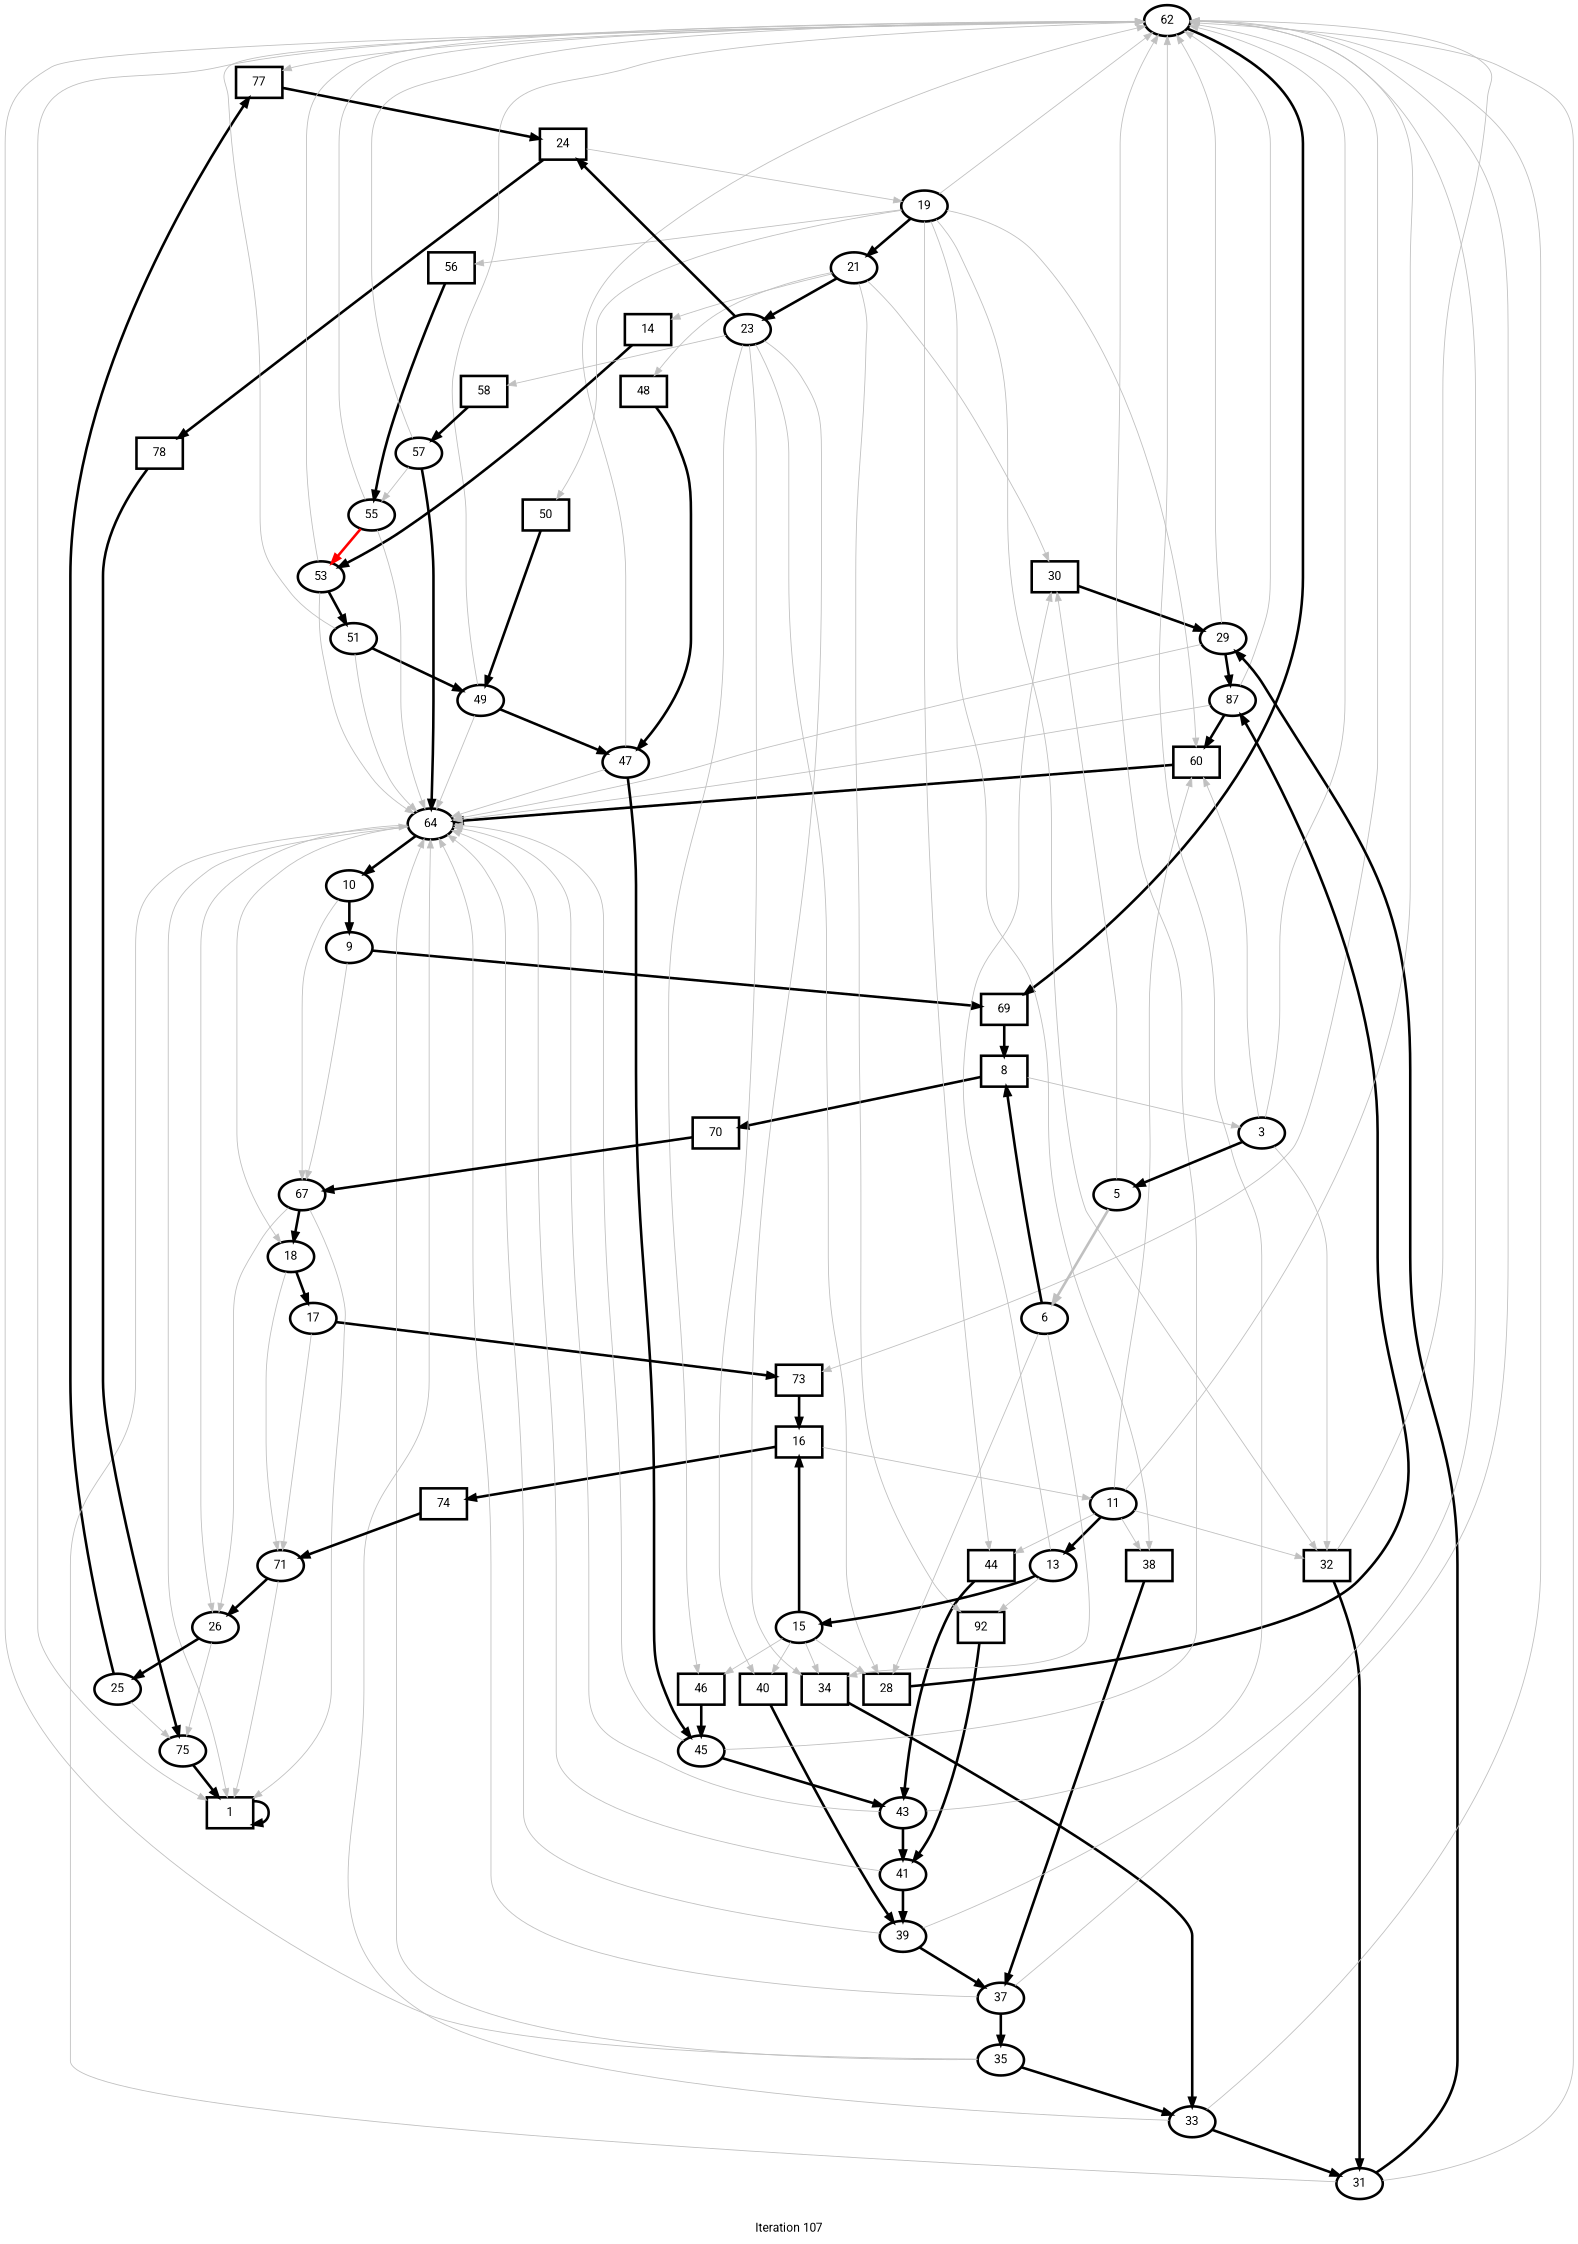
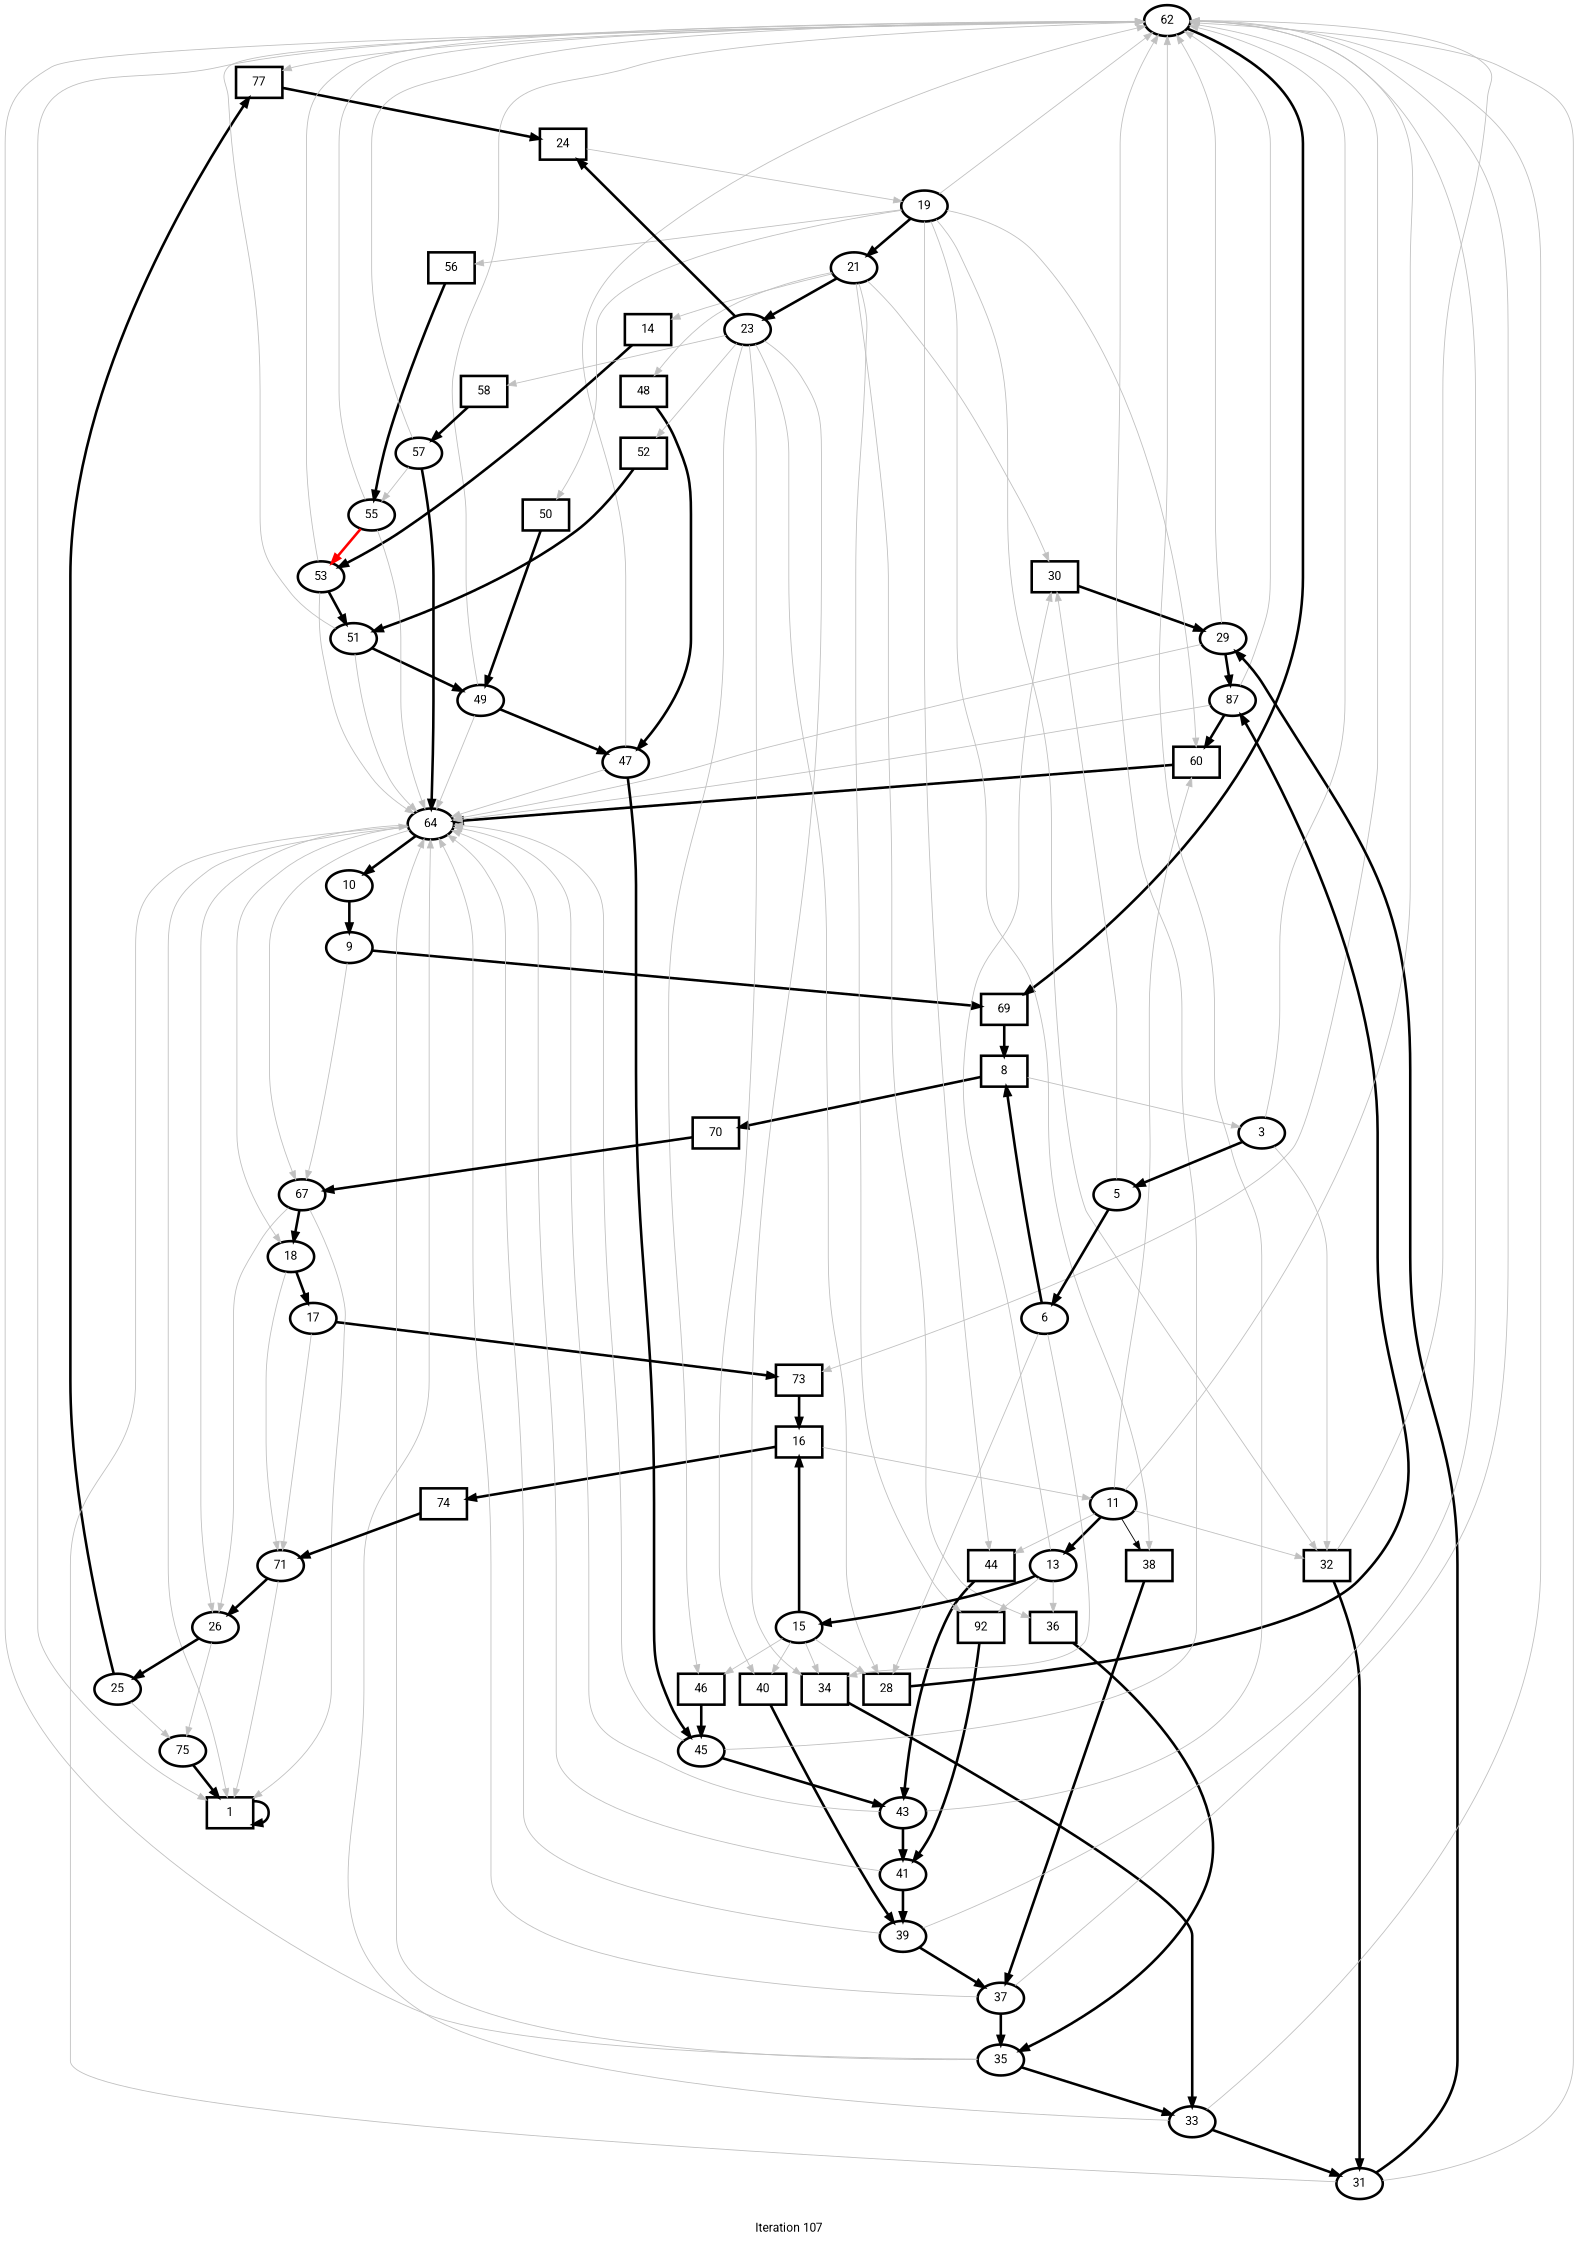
node "78": removed
node "52": added
edge "3" -> "60": removed
edge "10" -> "67": now "64" -> "67"
edge "5" -> "6": color grey -> black
edge "11" -> "38": color grey -> black
node "36": added
